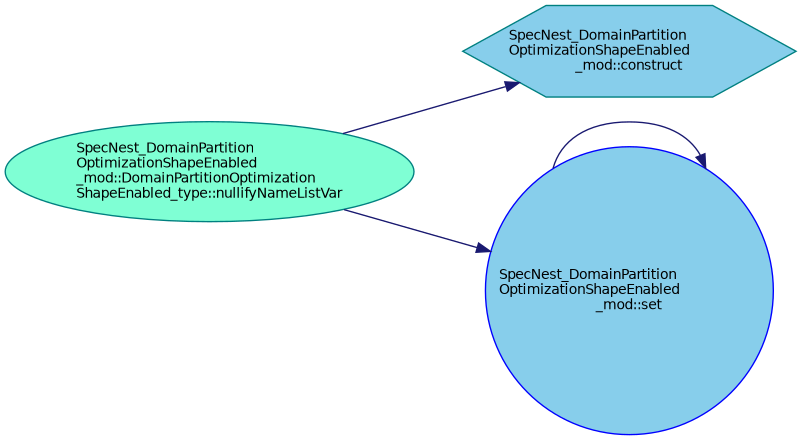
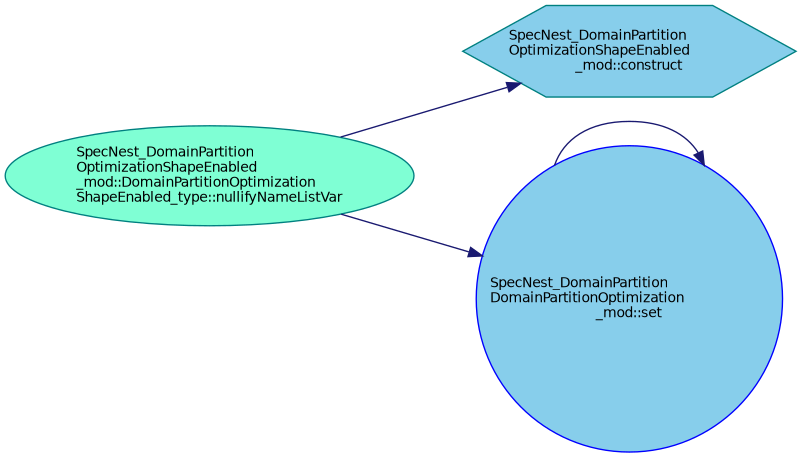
node "SpecNest_DomainPartition OptimizationShapeEnabled _mod::set": label "SpecNest_DomainPartition OptimizationShapeEnabled _mod::set" -> "SpecNest_DomainPartition DomainPartitionOptimization _mod::set"
